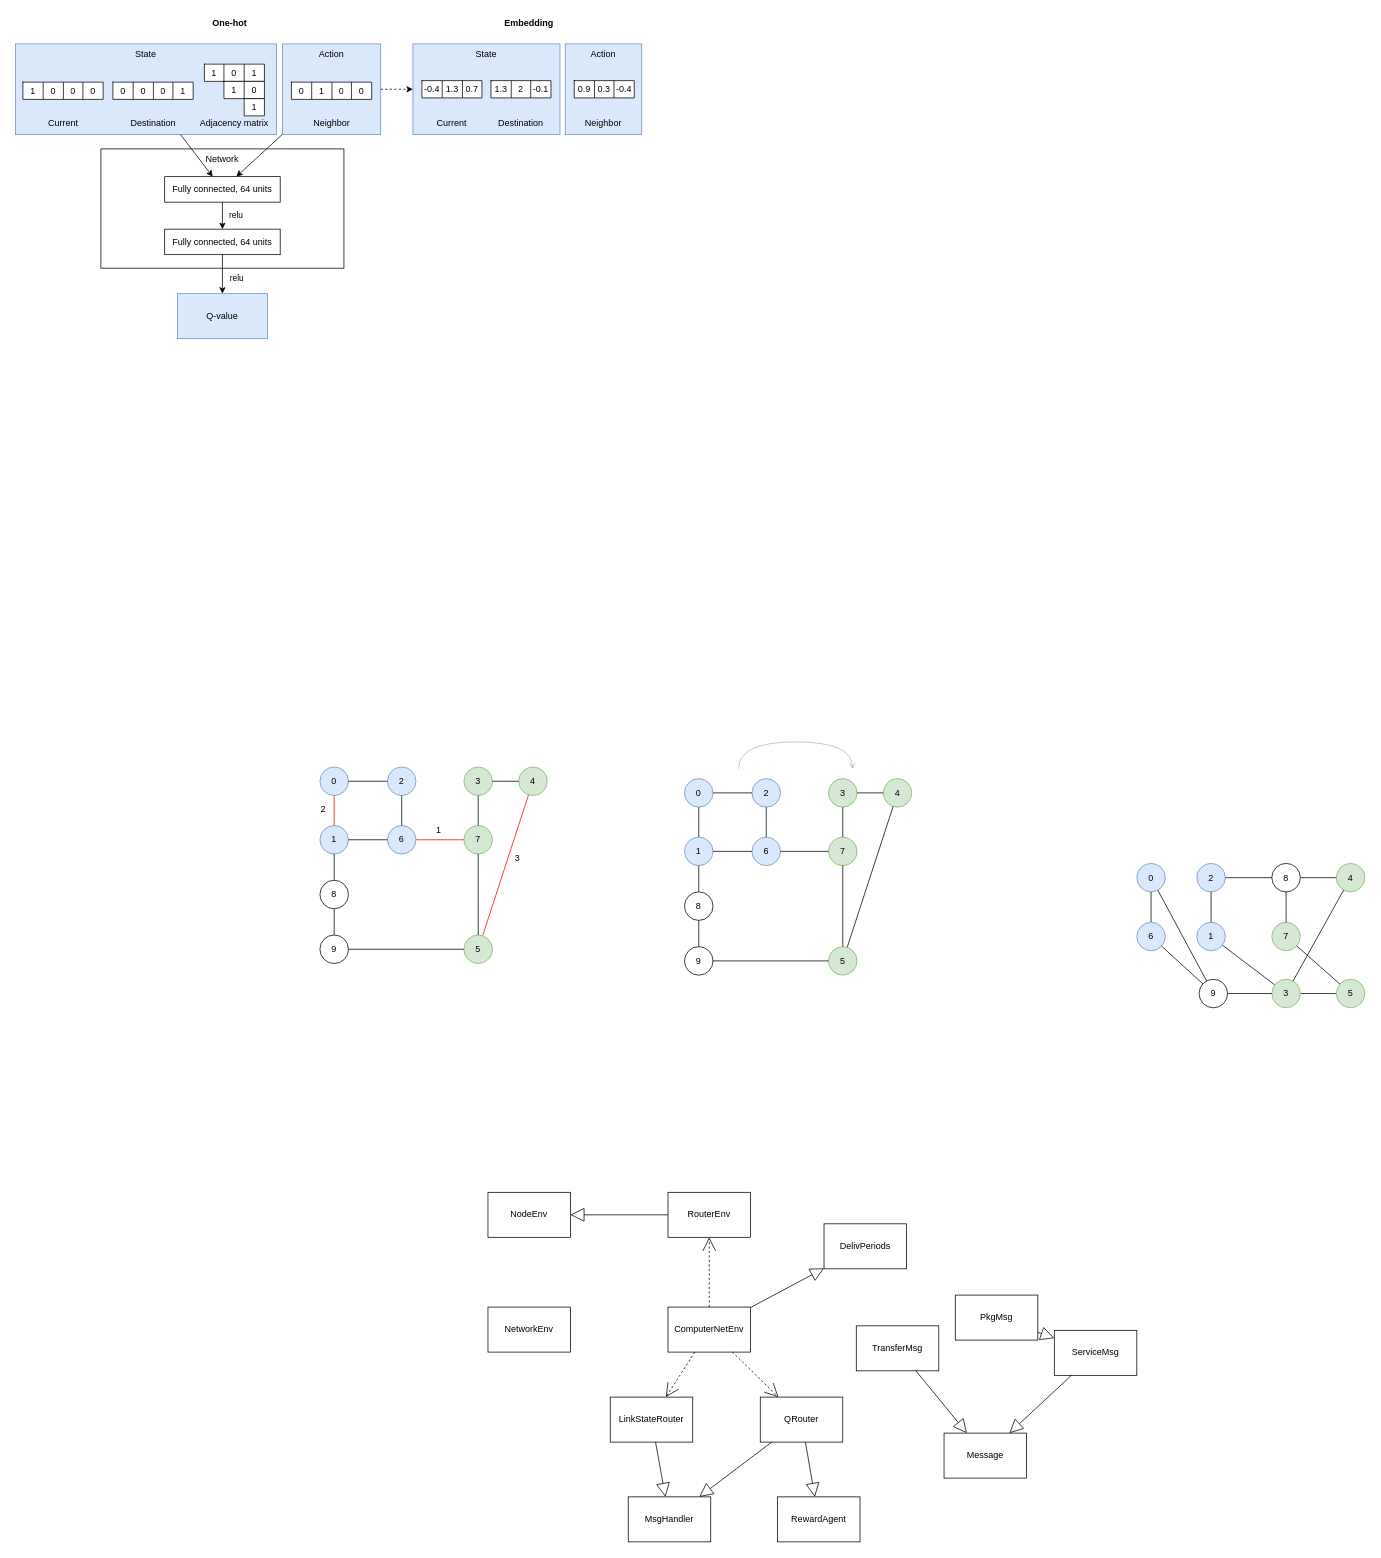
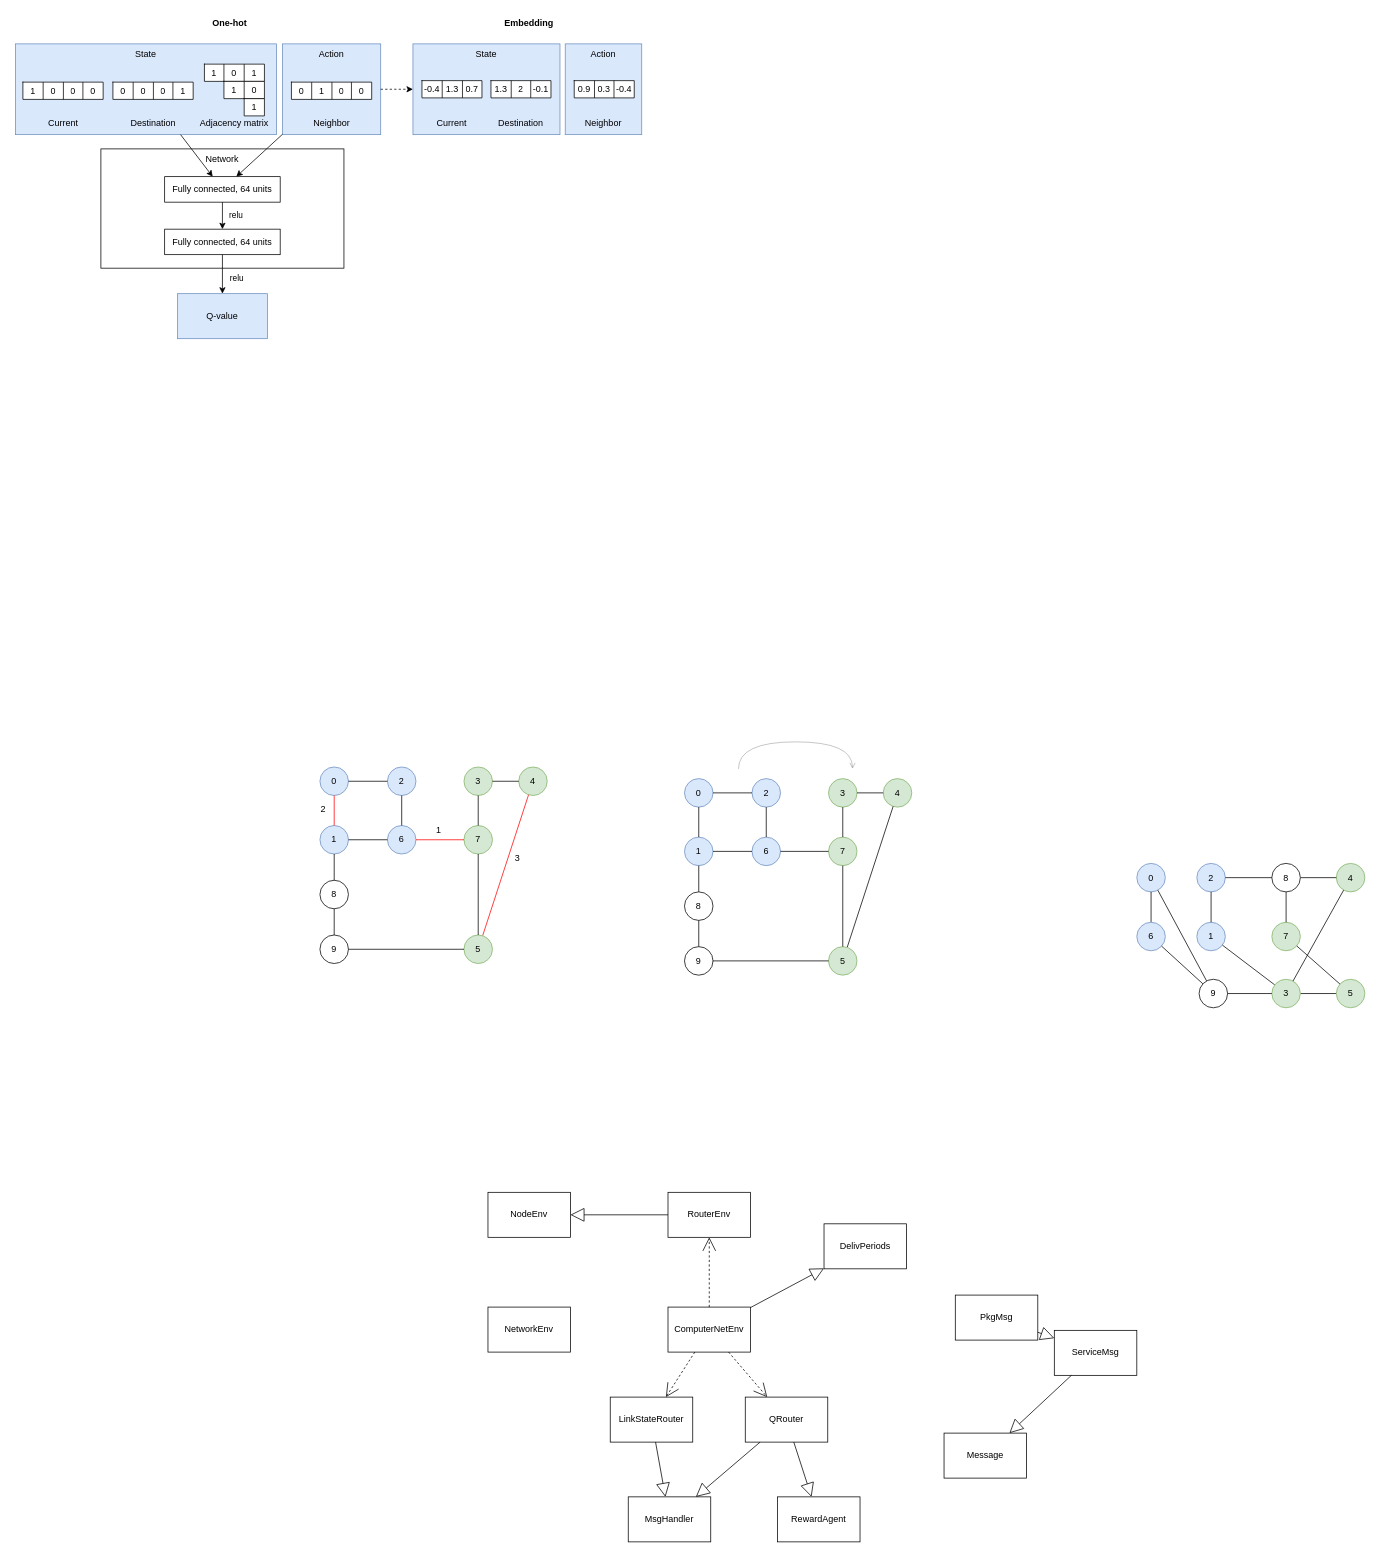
node "TransferMsg": removed
edge "TransferMsg" -> "Message": removed
node "QRouter": moved (801, 1419) -> (786, 1419)
